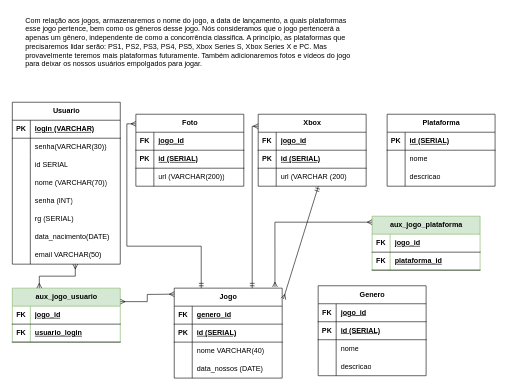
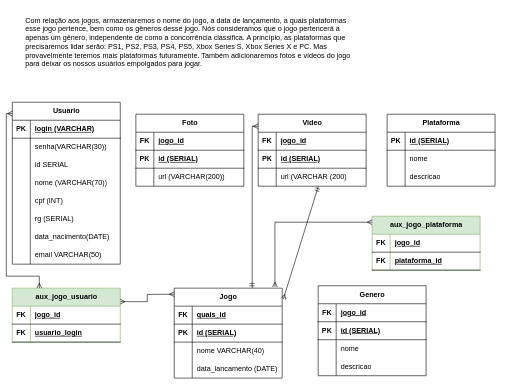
node "Xbox": label "Xbox" -> "Video"
node "senha (INT)": label "senha (INT)" -> "cpf (INT)"
edge "Foto" -- "Jogo": removed
edge "email VARCHAR(50)" -- "aux_jogo_usuario": now "Usuario" -- "aux_jogo_usuario"
node "genero_id": label "genero_id" -> "quais_id"
node "data_nossos (DATE)": label "data_nossos (DATE)" -> "data_lancamento (DATE)"
